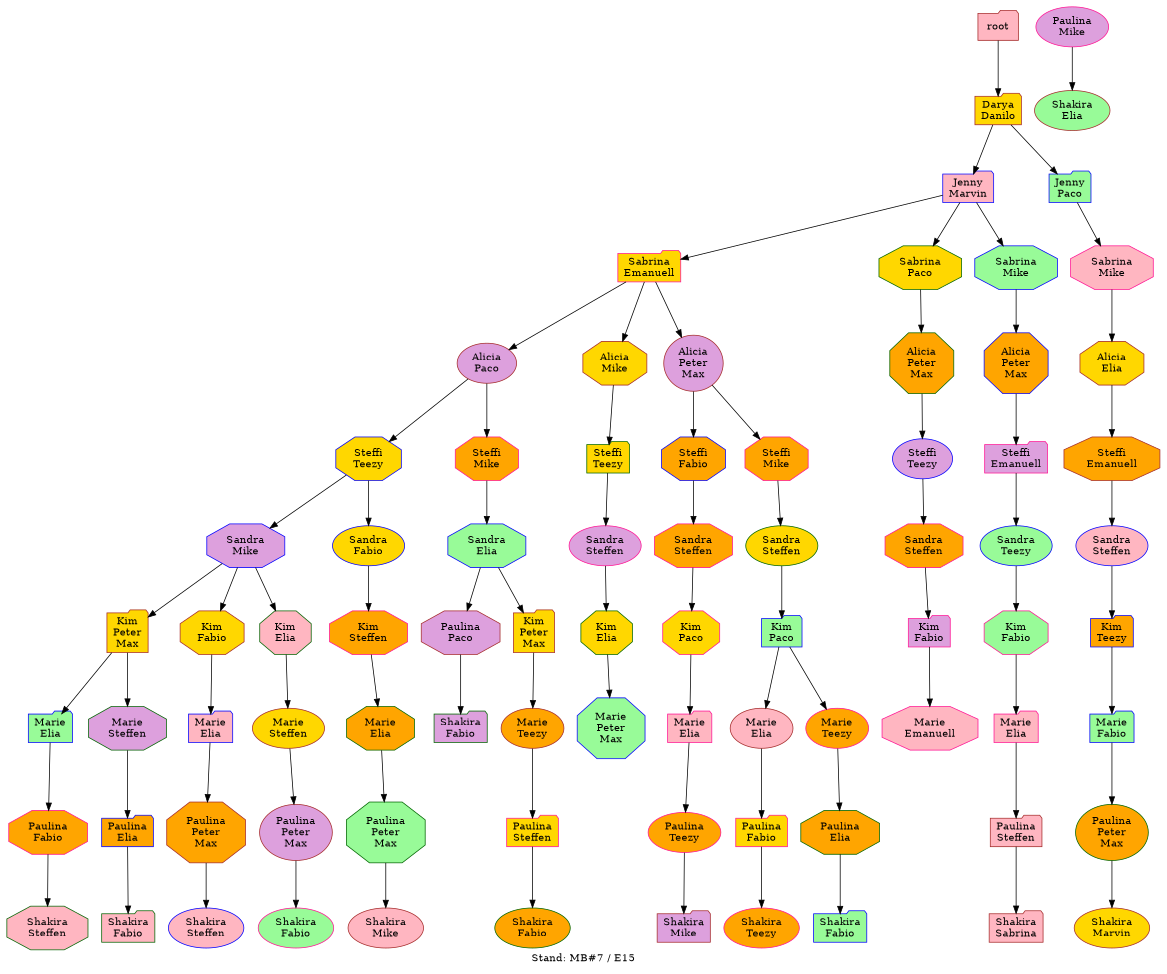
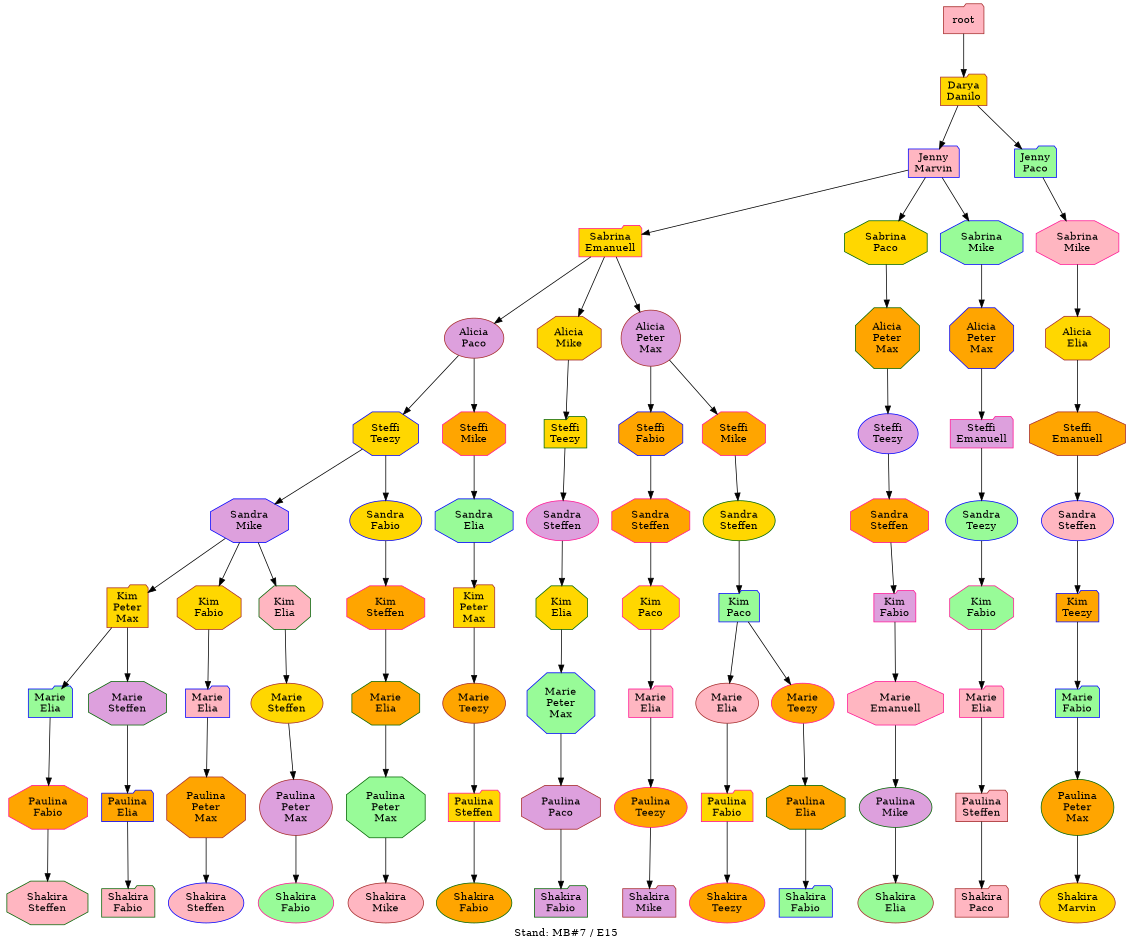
node "Paulina Mike": color deeppink -> darkgreen
edge "Sandra Elia" -> "Paulina Paco": now "Marie Peter Max" -> "Paulina Paco"
edge "Marie Emanuell" -> "Paulina Mike": added
node "Shakira Sabrina": label "Shakira Sabrina" -> "Shakira Paco"
